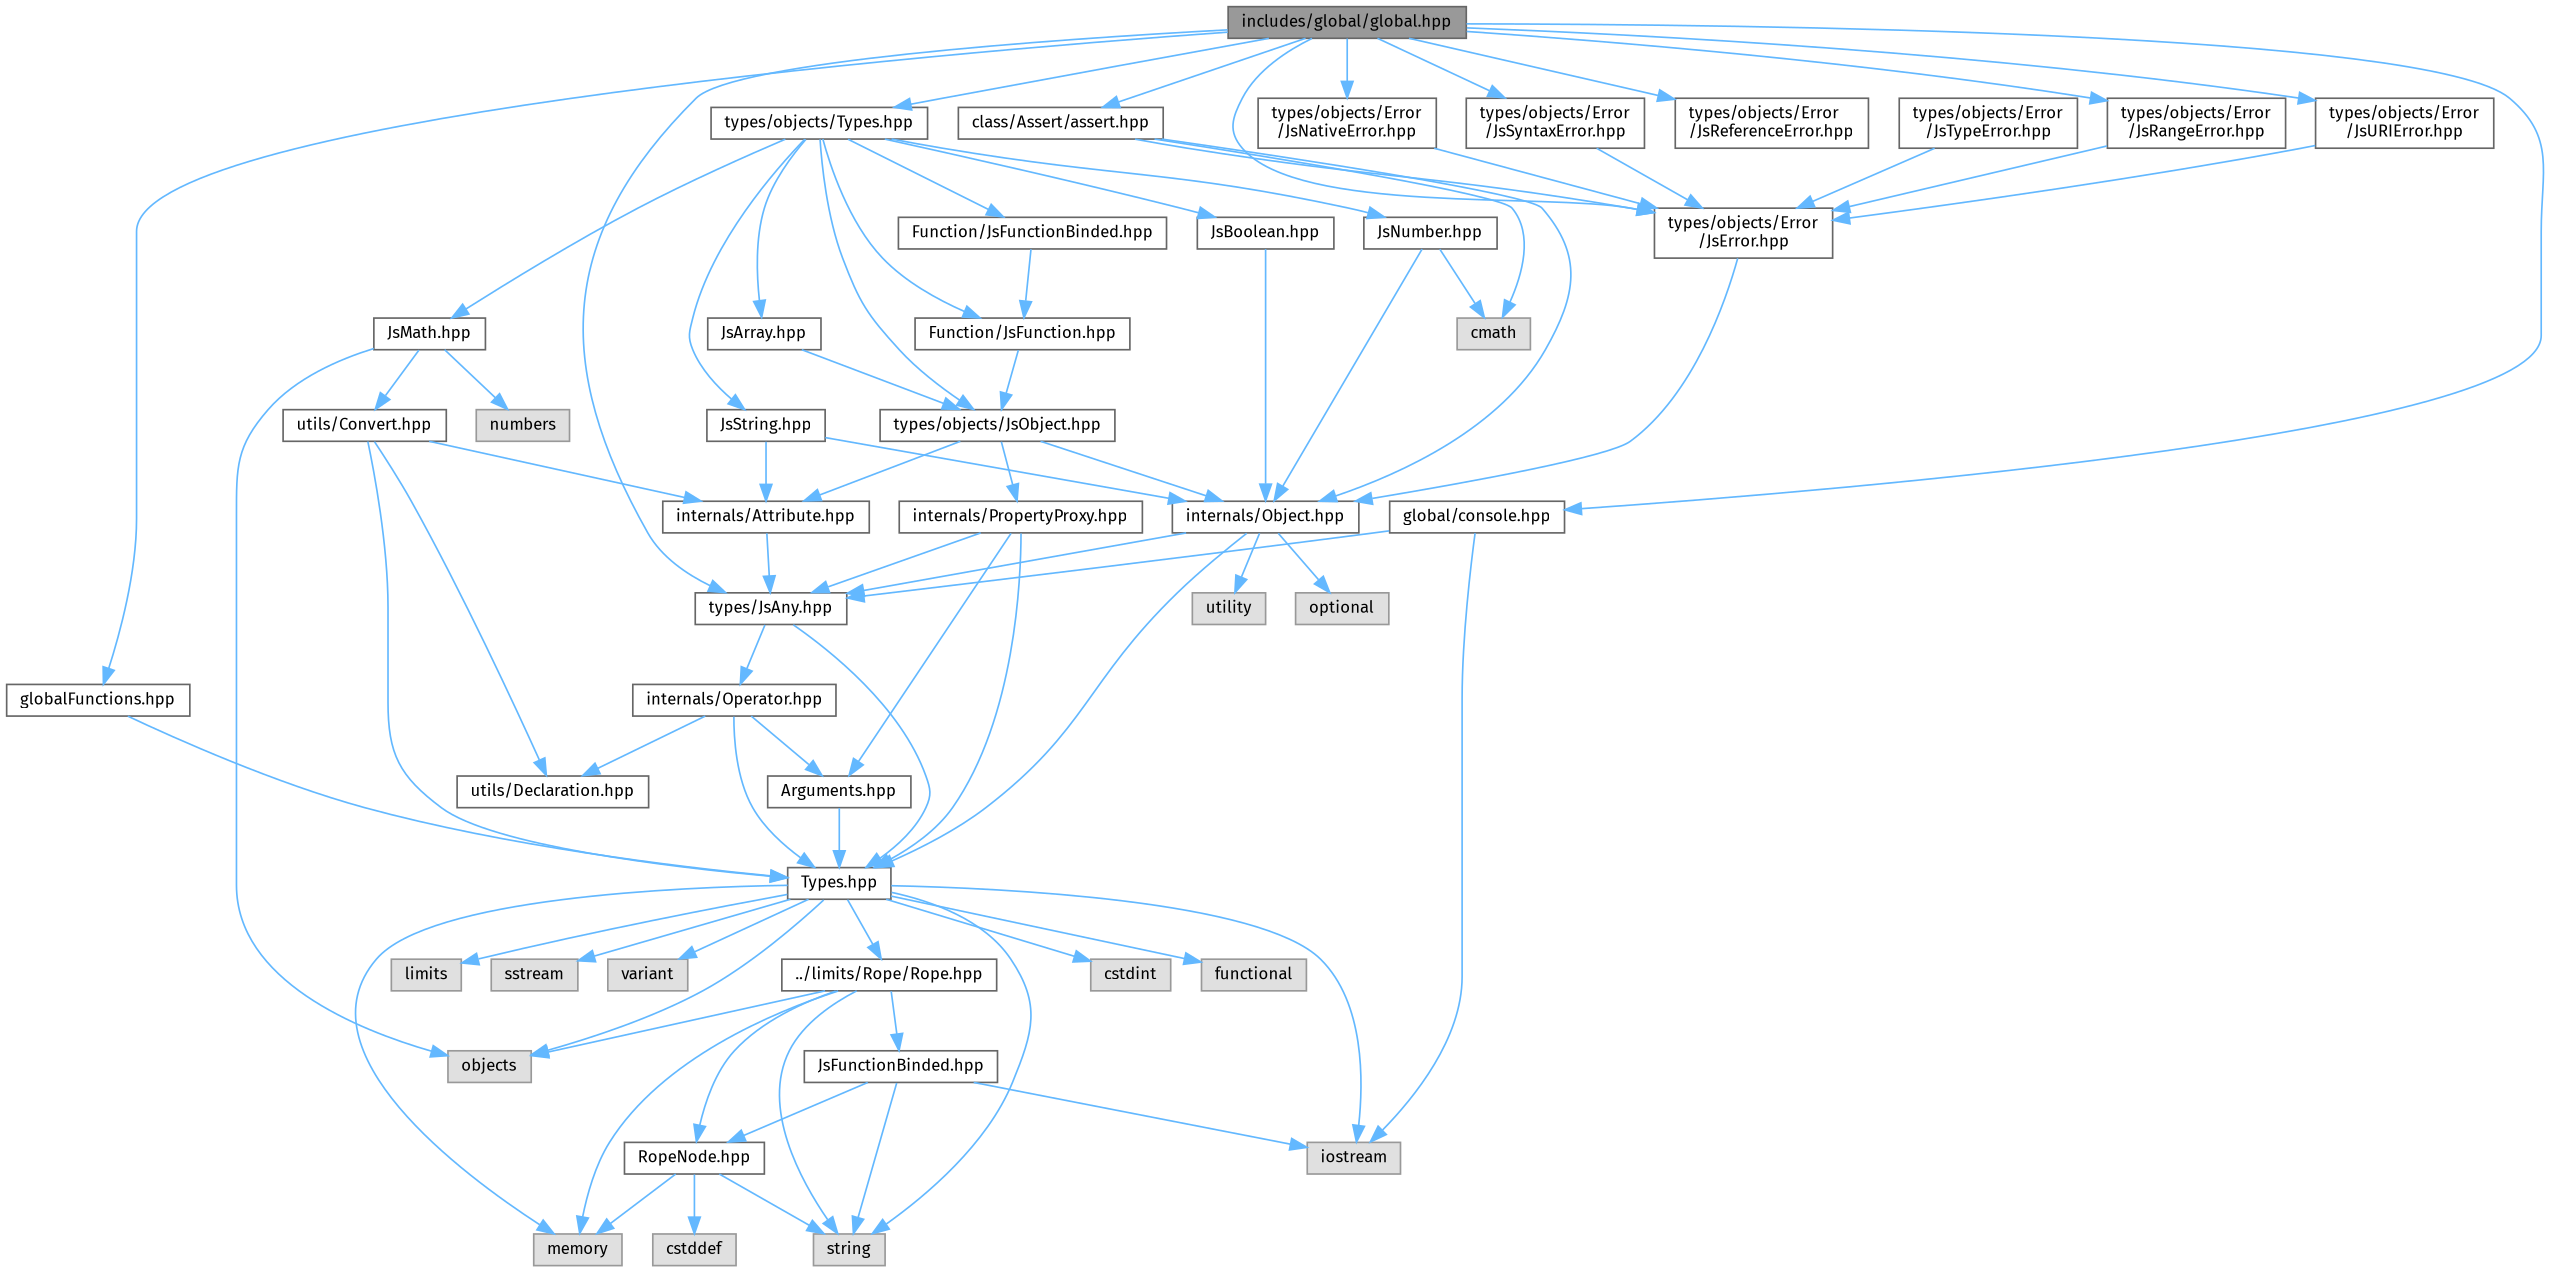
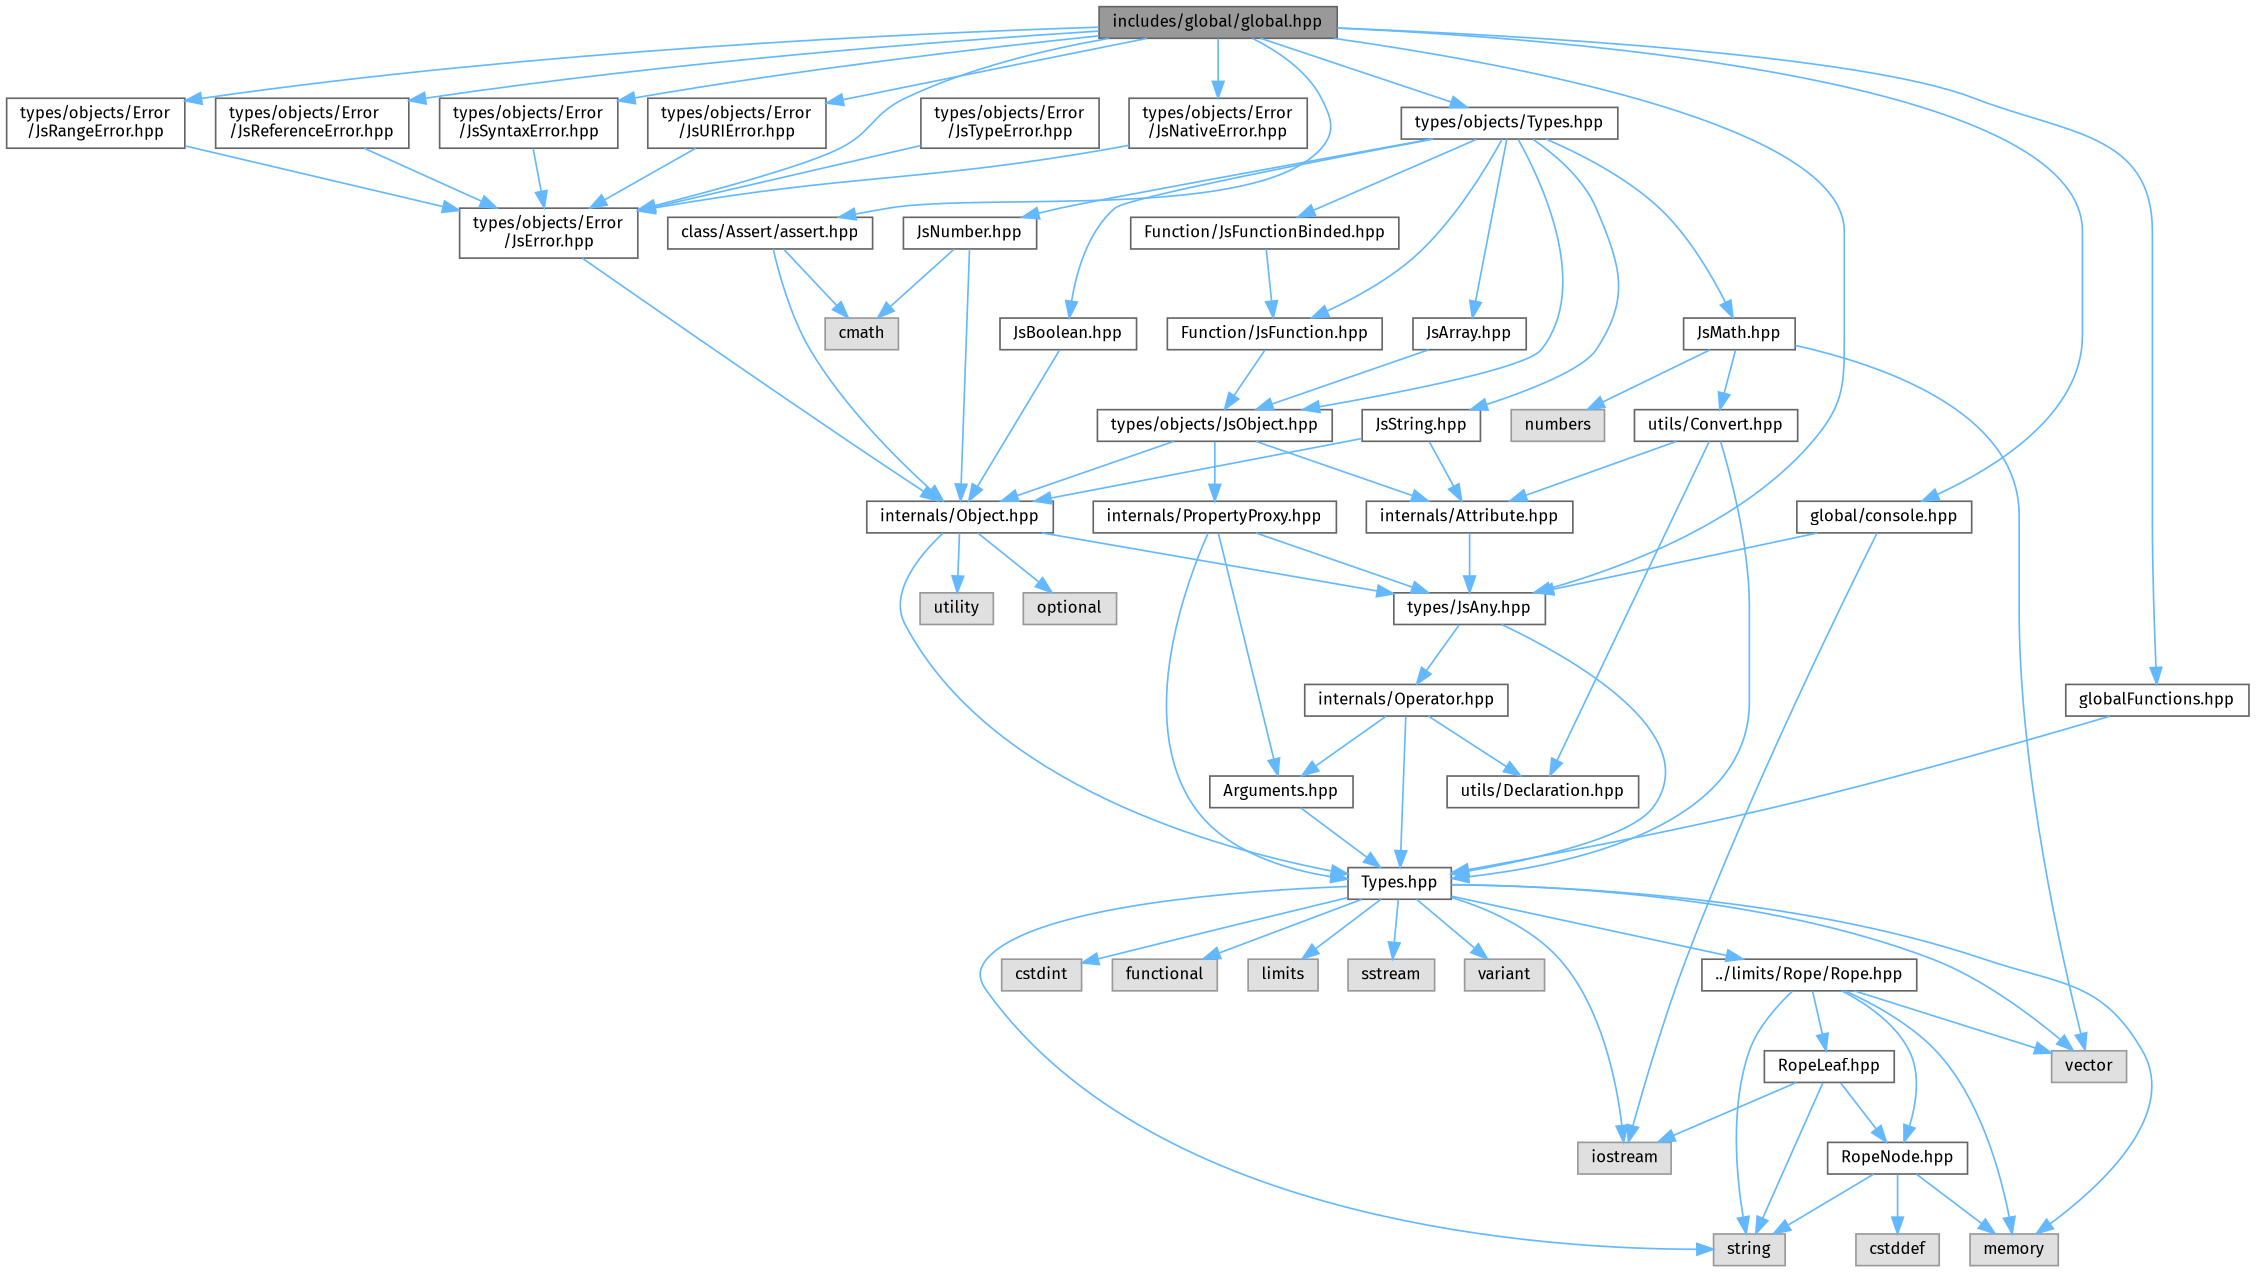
edge "class/Assert/assert.hpp" -> "types/objects/Error /JsError.hpp": now "types/objects/Error /JsReferenceError.hpp" -> "types/objects/Error /JsError.hpp"
node "objects": label "objects" -> "vector"
node "JsFunctionBinded.hpp": label "JsFunctionBinded.hpp" -> "RopeLeaf.hpp"
